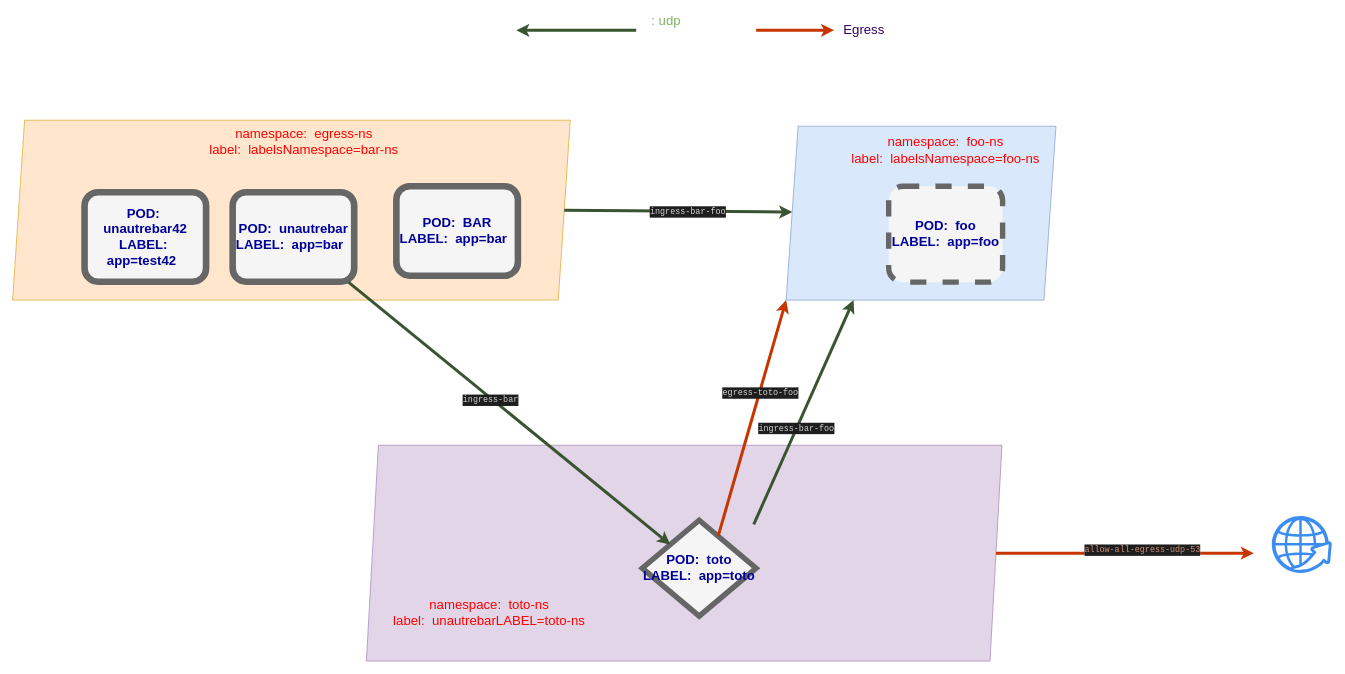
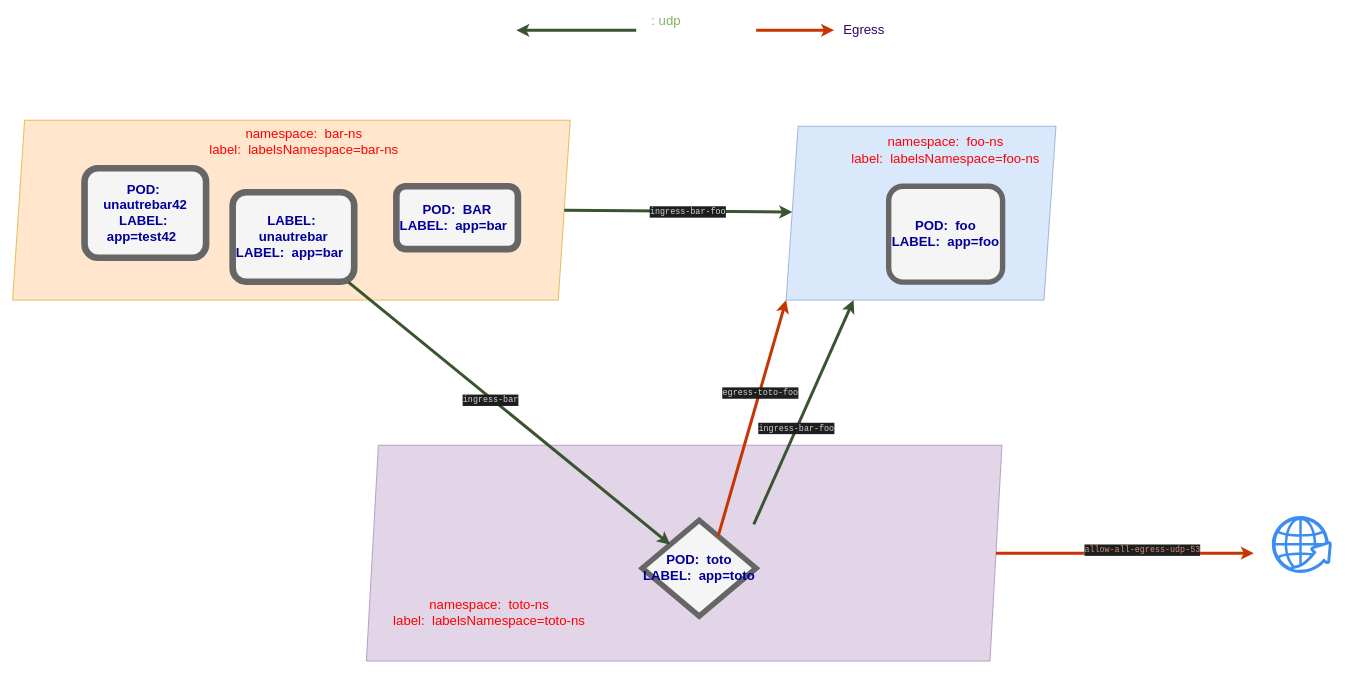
node "namespace: egress-ns label: labelsNamespace=bar-ns": label "namespace: egress-ns label: labelsNamespace=bar-ns" -> "namespace: bar-ns label: labelsNamespace=bar-ns"
node "POD: BARLABEL: app=bar": size 122x90 -> 122x63
node "POD: fooLABEL: app=foo": style dashed -> solid
node "POD: unautrebar42LABEL: app=test42": moved (145, 237) -> (145, 213)
node "POD: unautrebarLABEL: app=bar": label "POD: unautrebarLABEL: app=bar" -> "LABEL: unautrebarLABEL: app=bar"
node "namespace: toto-ns label: unautrebarLABEL=toto-ns": label "namespace: toto-ns label: unautrebarLABEL=toto-ns" -> "namespace: toto-ns label: labelsNamespace=toto-ns"
